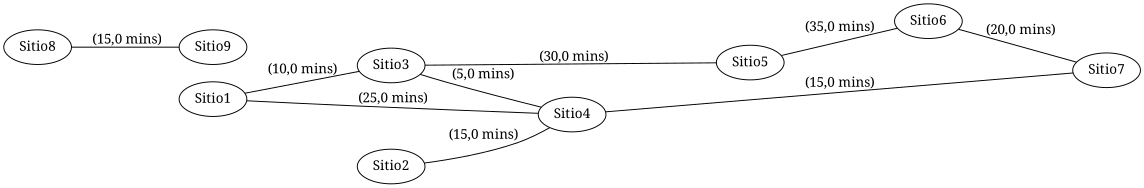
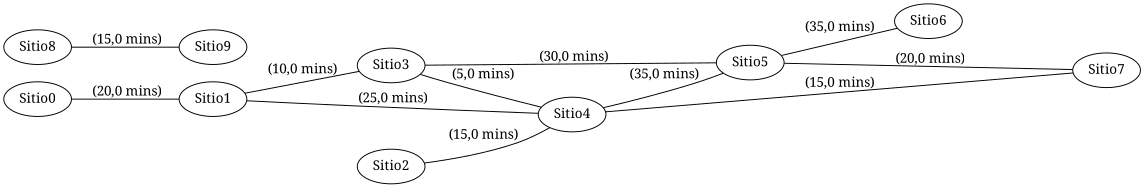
edge "Sitio6" -- "Sitio7": now "Sitio5" -- "Sitio7"
edge "Sitio5" -- "Sitio4": added, label "(35,0 mins)"
node "Sitio0": added
